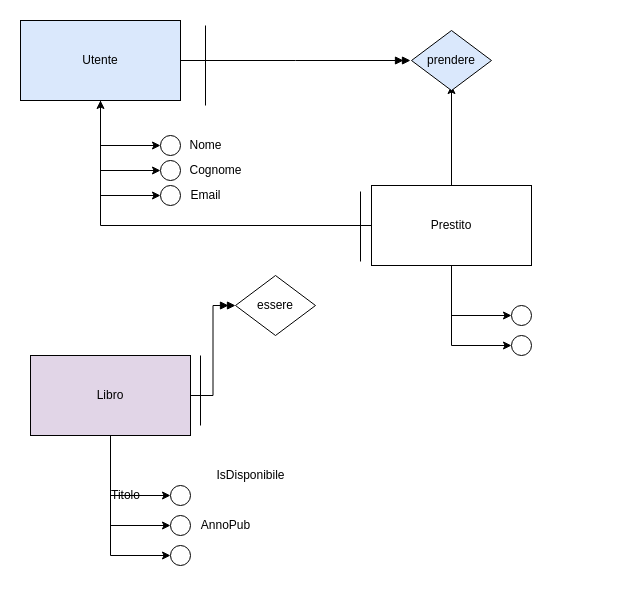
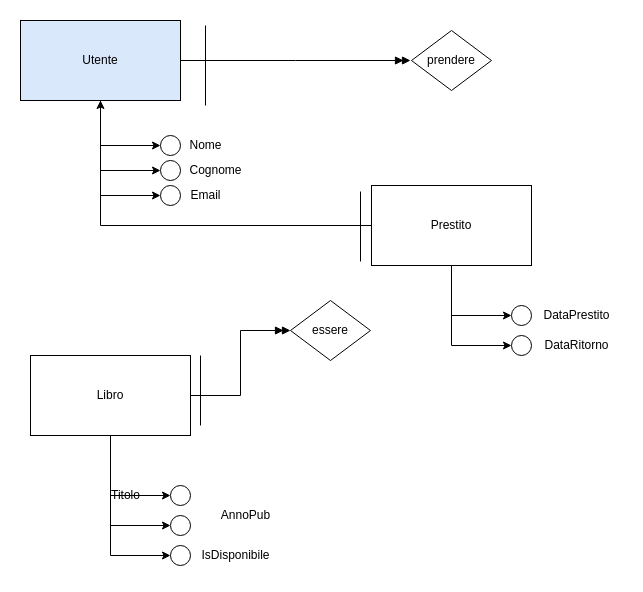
node "prendere": fillcolor #dae8fc -> #ffffff
edge "Prestito" -> "prendere": removed
node "essere": moved (276, 306) -> (331, 331)
node "DataPrestito": added
node "DataRitorno": added
node "Libro": fillcolor #e1d5e7 -> #ffffff
node "IsDisponibile": moved (251, 476) -> (236, 556)
node "AnnoPub": moved (226, 526) -> (246, 516)
